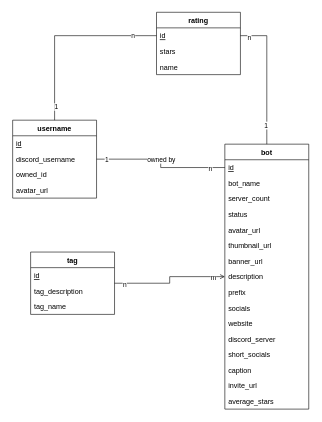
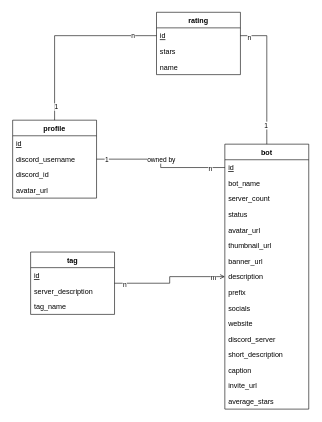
node "username": label "username" -> "profile"
node "owned_id": label "owned_id" -> "discord_id"
node "tag_description": label "tag_description" -> "server_description"
node "short_socials": label "short_socials" -> "short_description"
